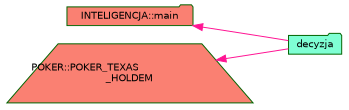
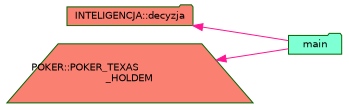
node "INTELIGENCJA::main": label "INTELIGENCJA::main" -> "INTELIGENCJA::decyzja"
node "decyzja": label "decyzja" -> "main"
